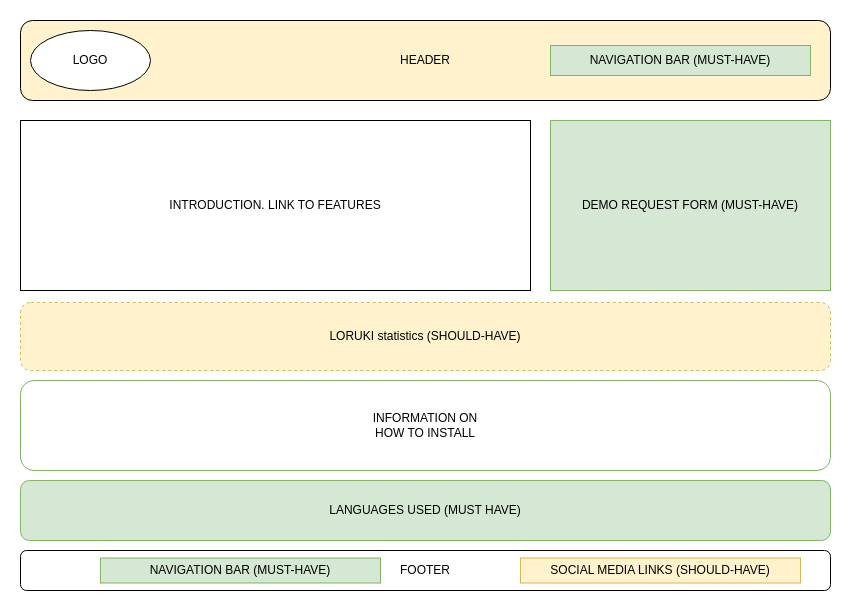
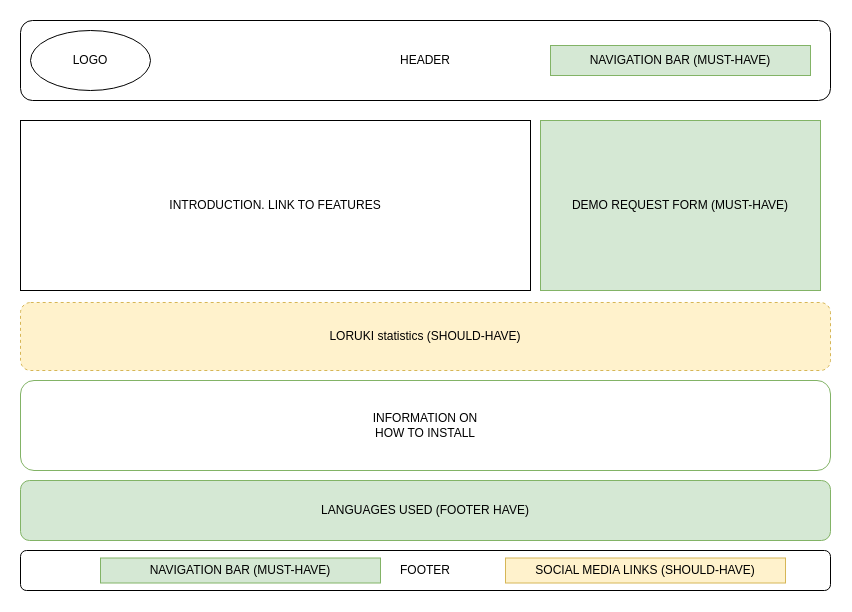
node "HEADER": fillcolor #fff2cc -> #ffffff
node "DEMO REQUEST FORM (MUST-HAVE)": moved (691, 206) -> (681, 206)
node "LANGUAGES USED (MUST HAVE)": label "LANGUAGES USED (MUST HAVE)" -> "LANGUAGES USED (FOOTER HAVE)"
node "SOCIAL MEDIA LINKS (SHOULD-HAVE)": moved (661, 571) -> (646, 571)
